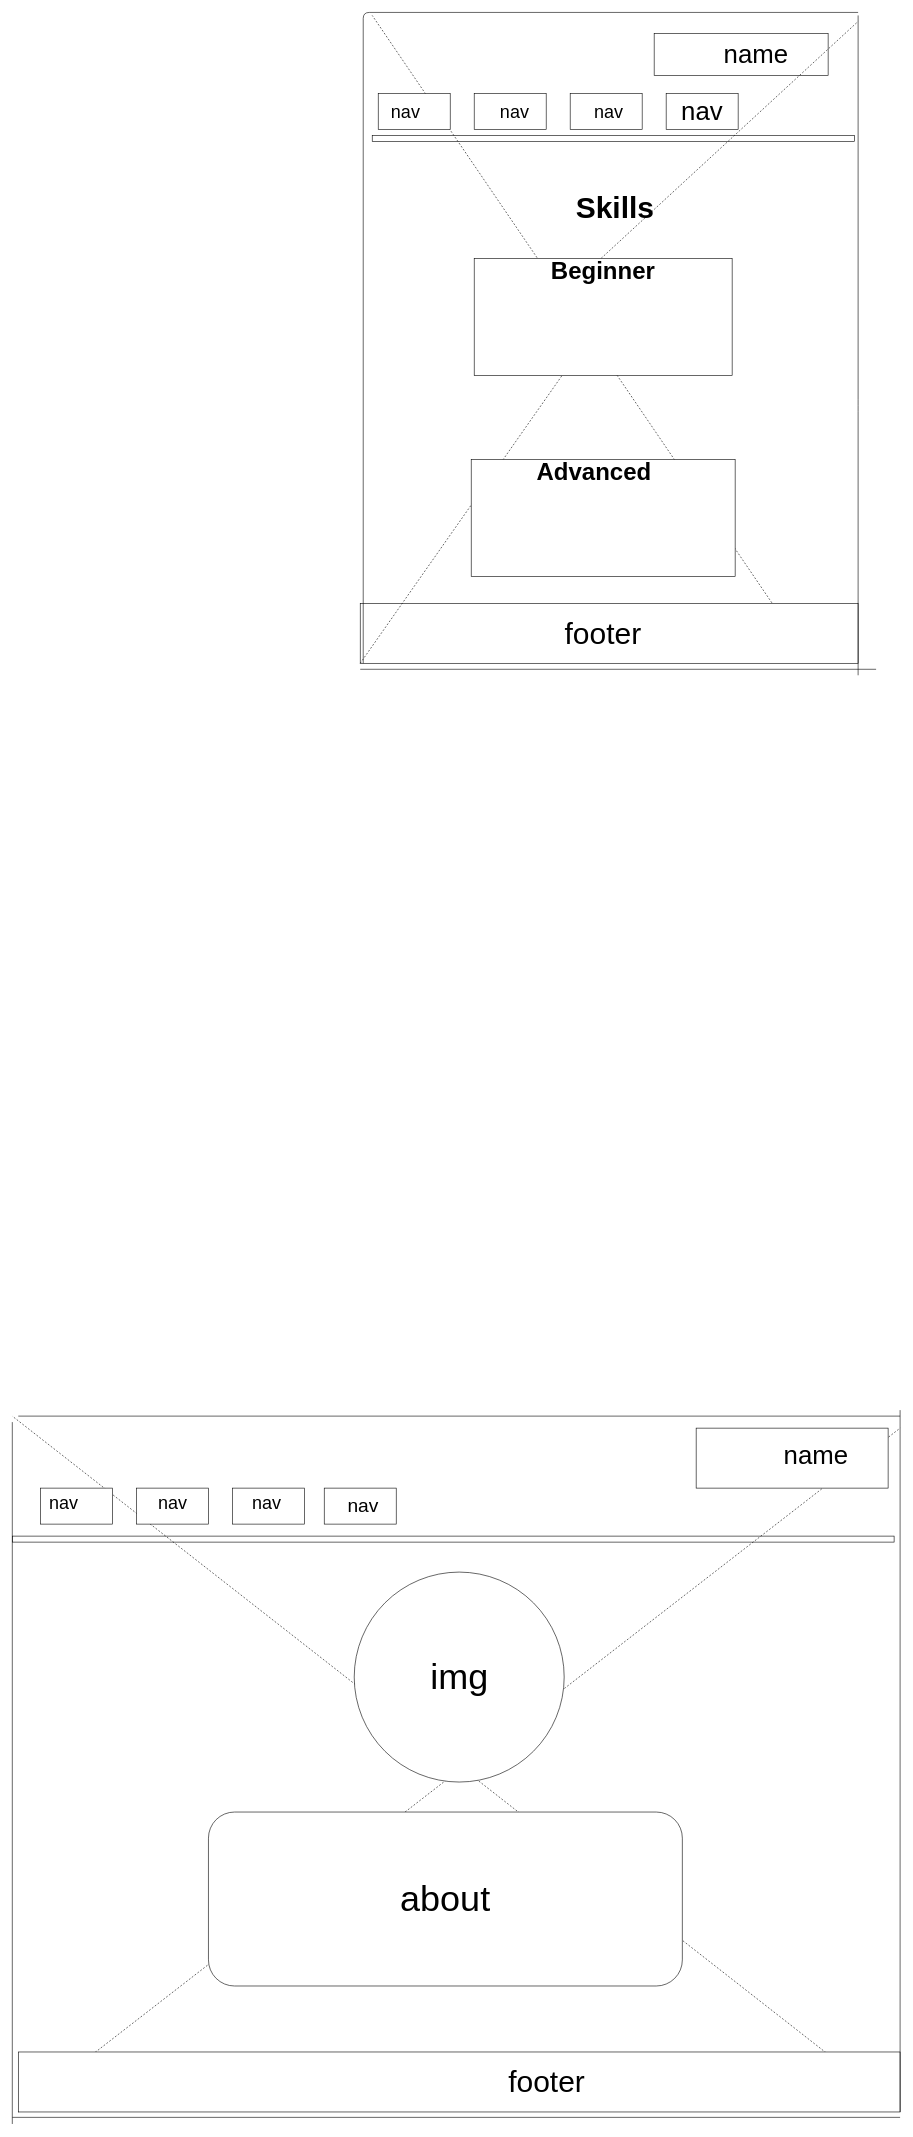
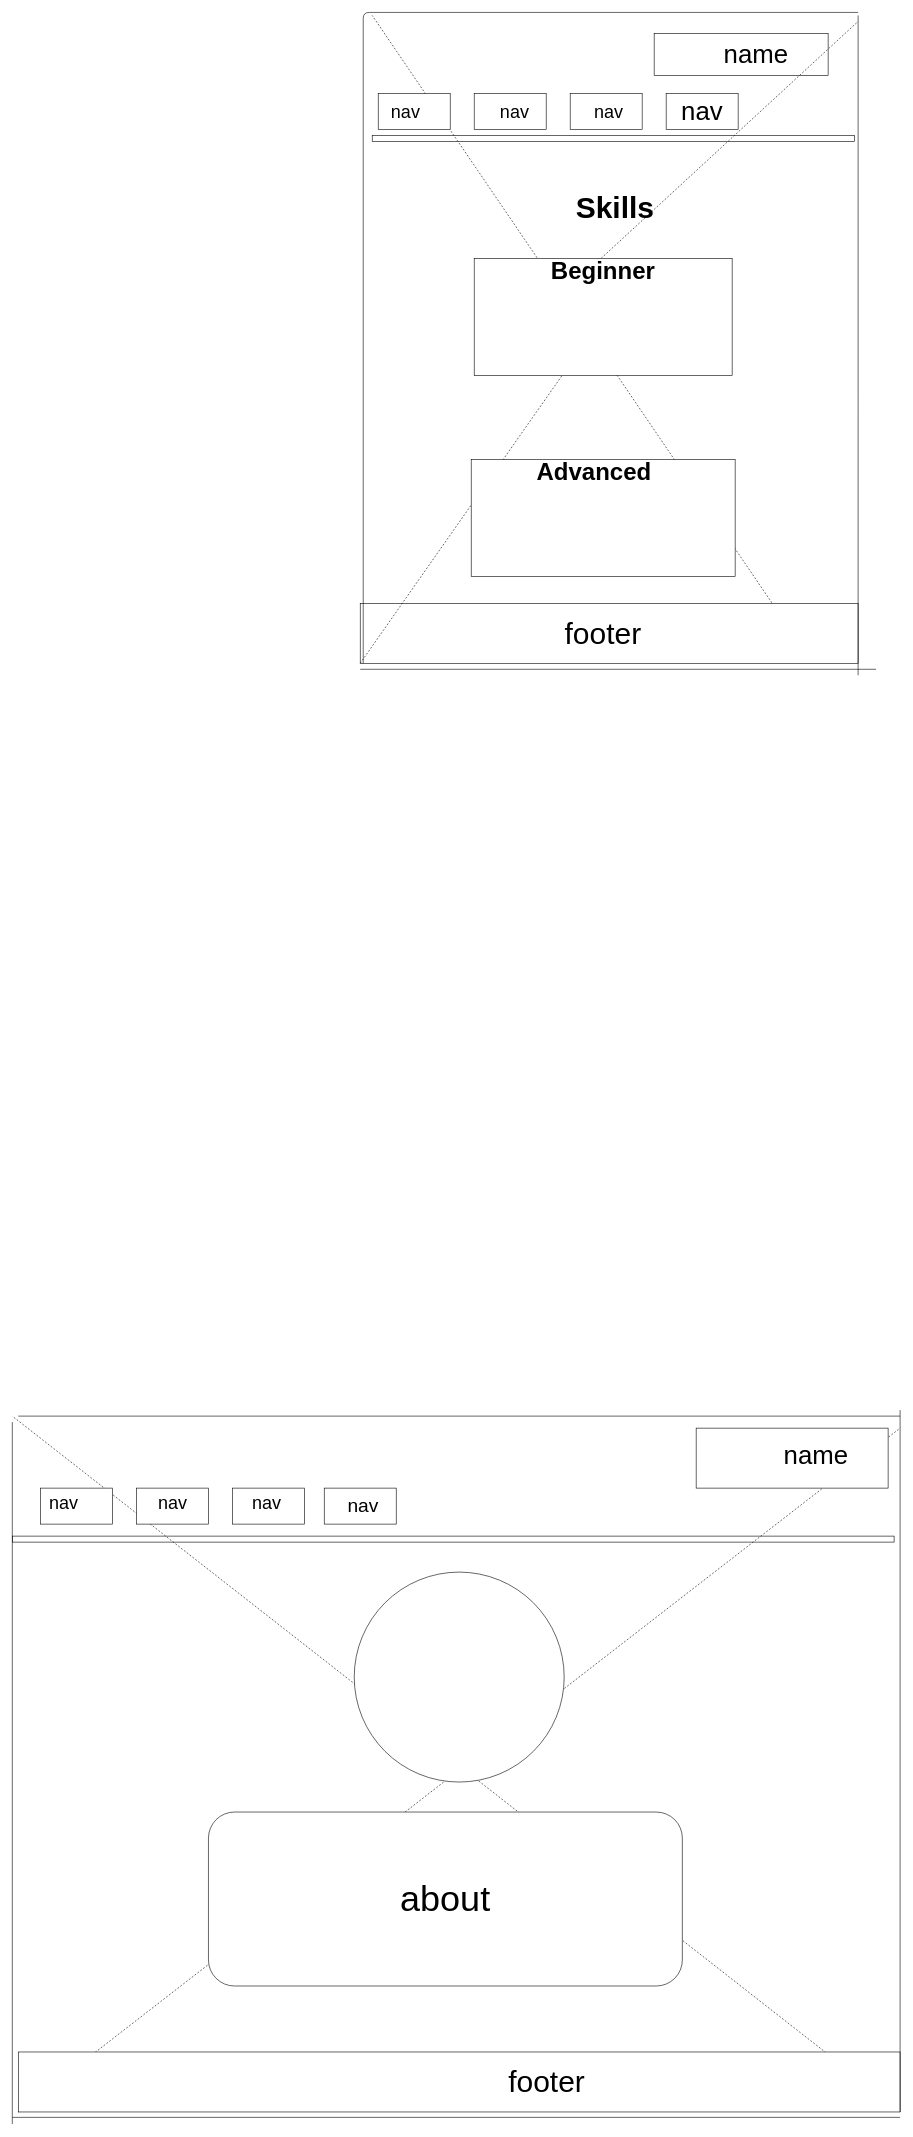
node "img": removed
